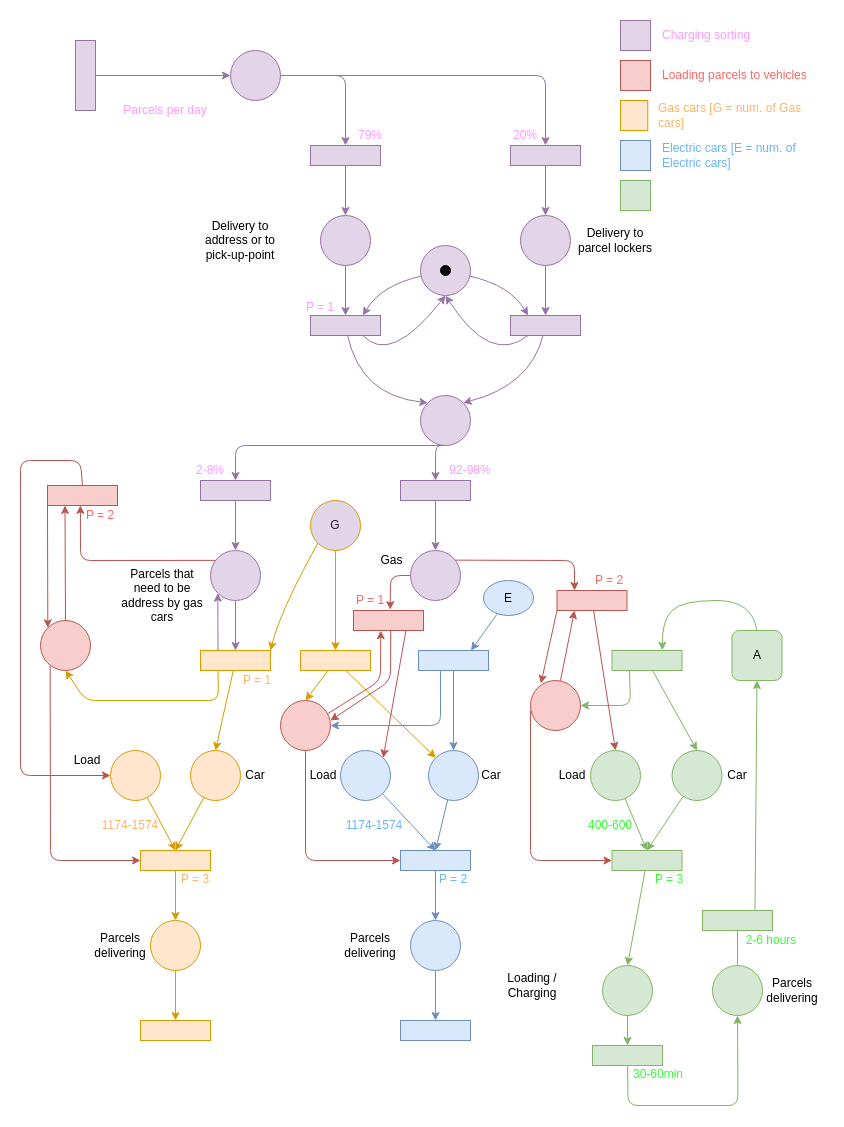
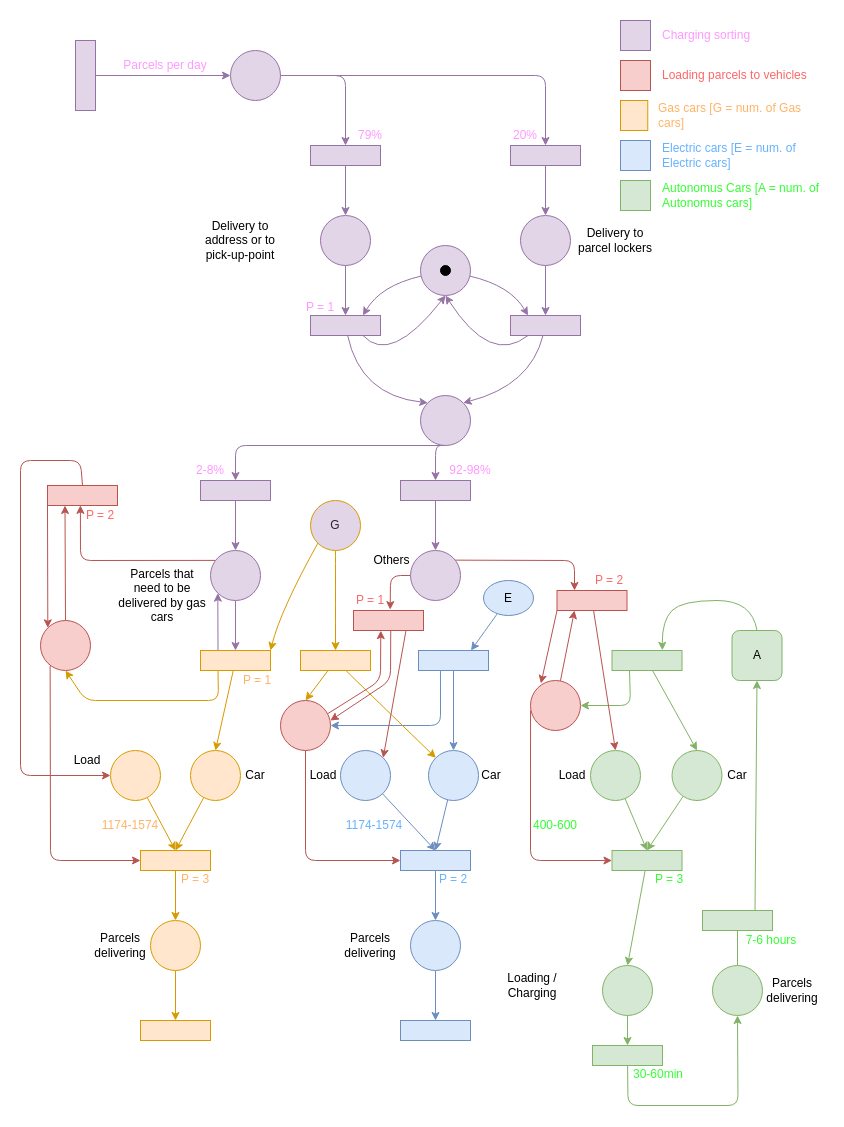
node "Parcels per day": moved (166, 111) -> (166, 66)
node "Autonomus Cars [A = num. of Autonomus cars]": added
node "Gas": label "Gas" -> "Others"
node "Parcels that need to be address by gas cars": label "Parcels that need to be address by gas cars" -> "Parcels that need to be delivered by gas cars"
node "400-600": moved (611, 826) -> (556, 826)
node "2-6 hours": label "2-6 hours" -> "7-6 hours"
